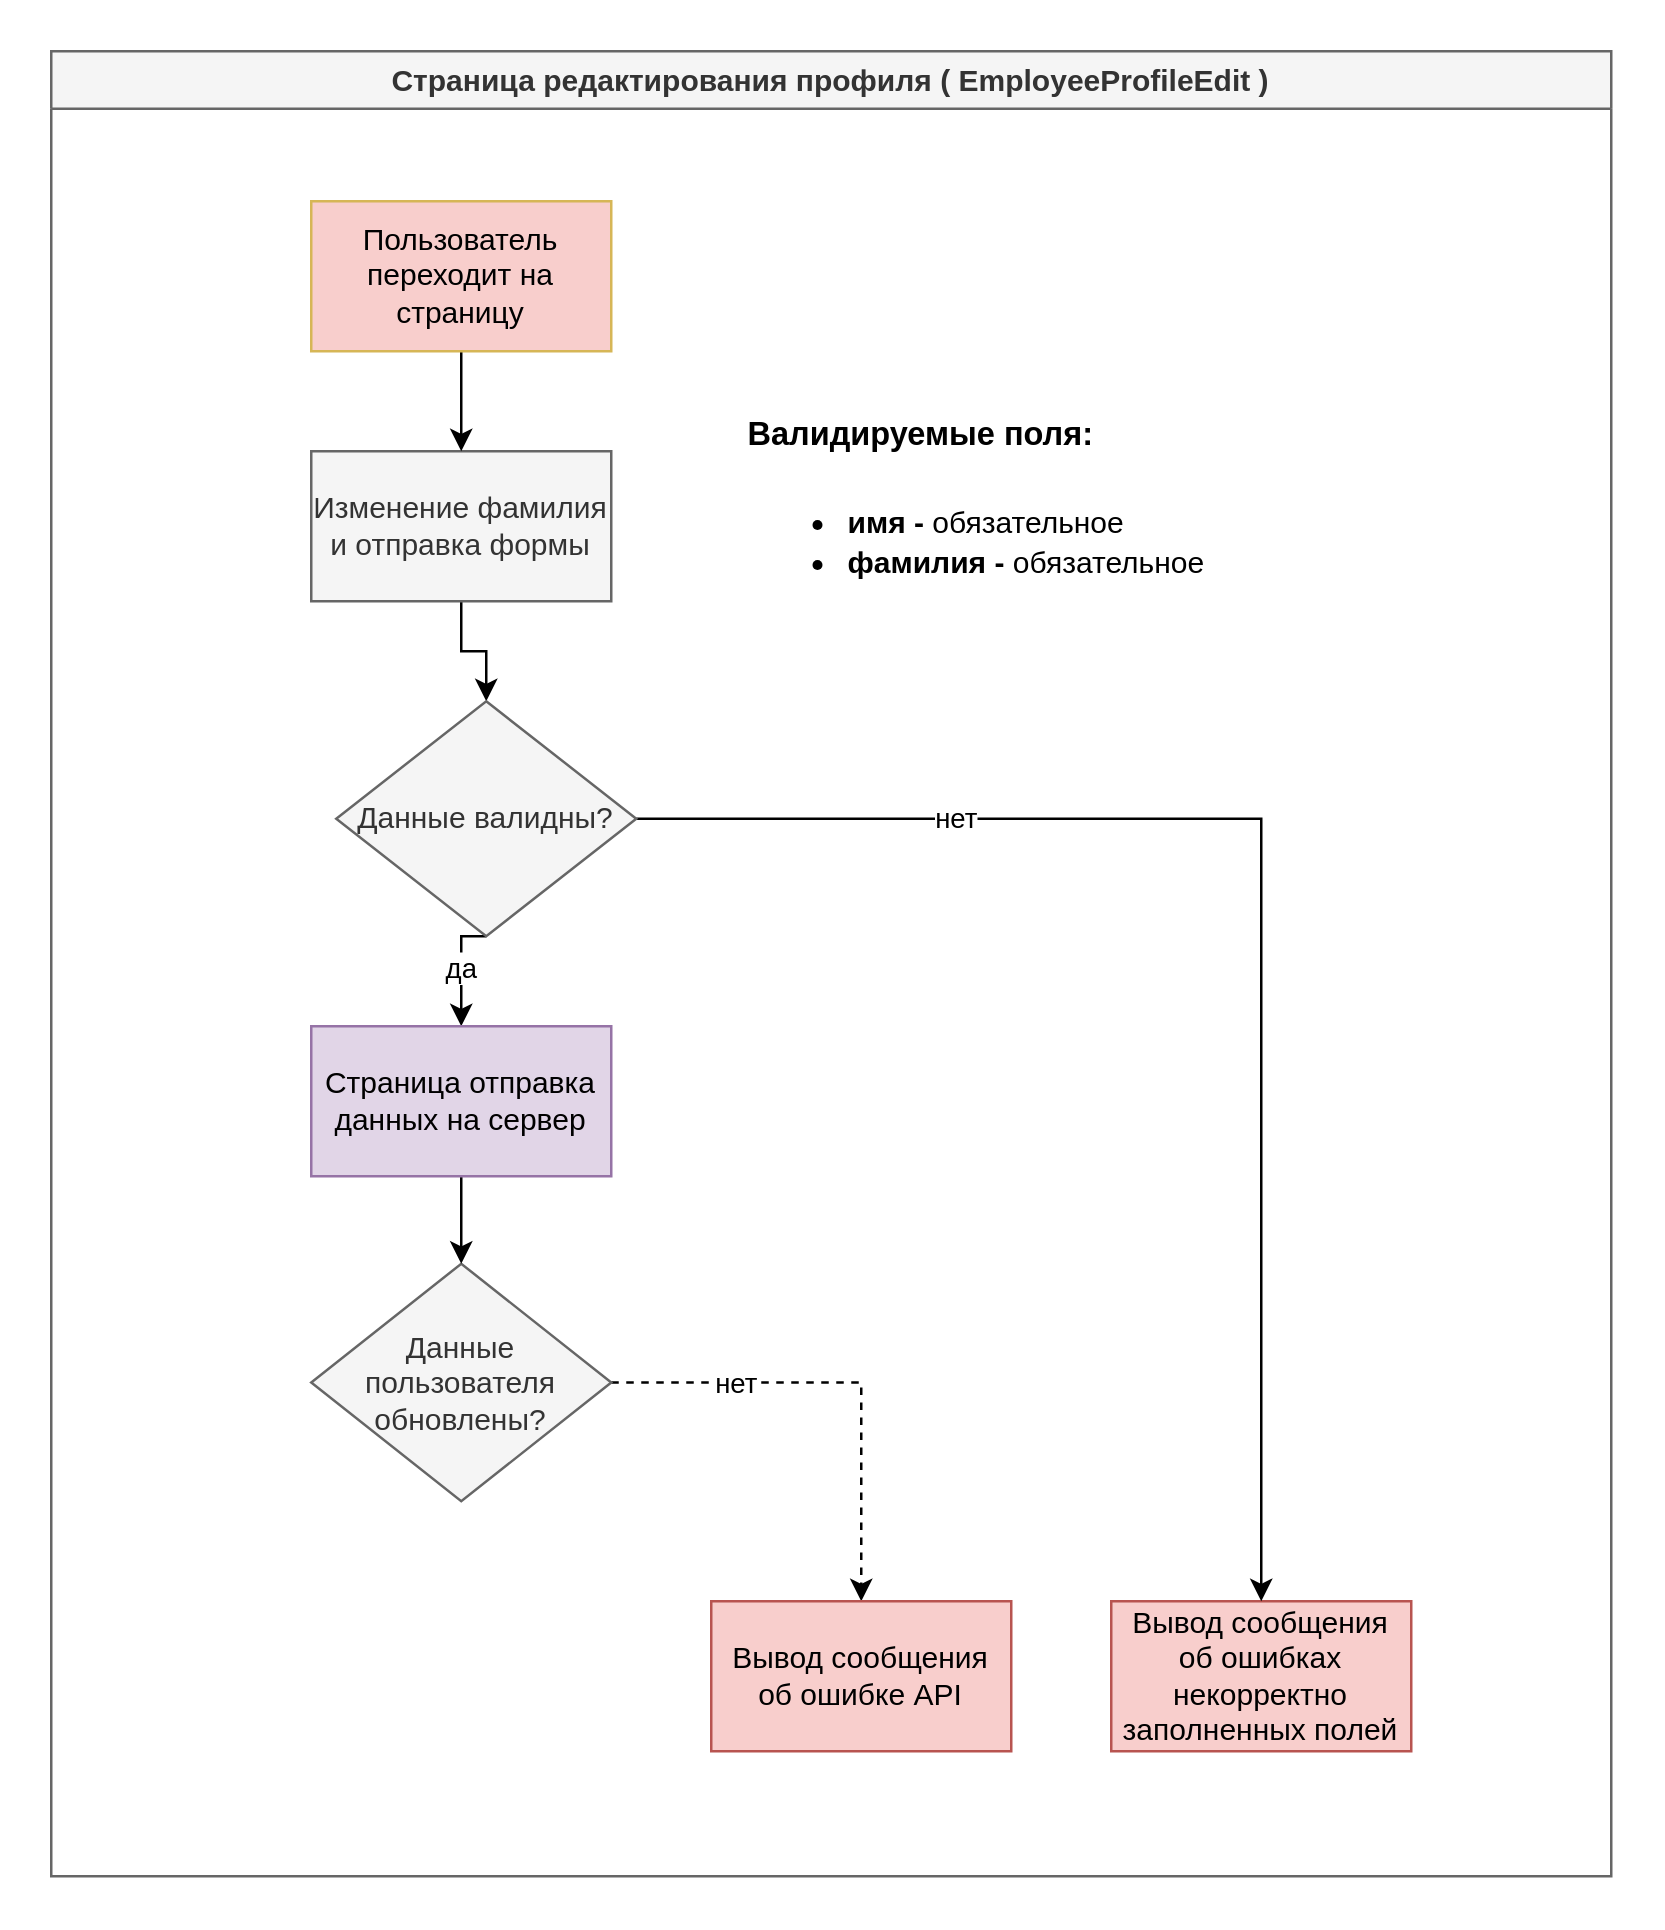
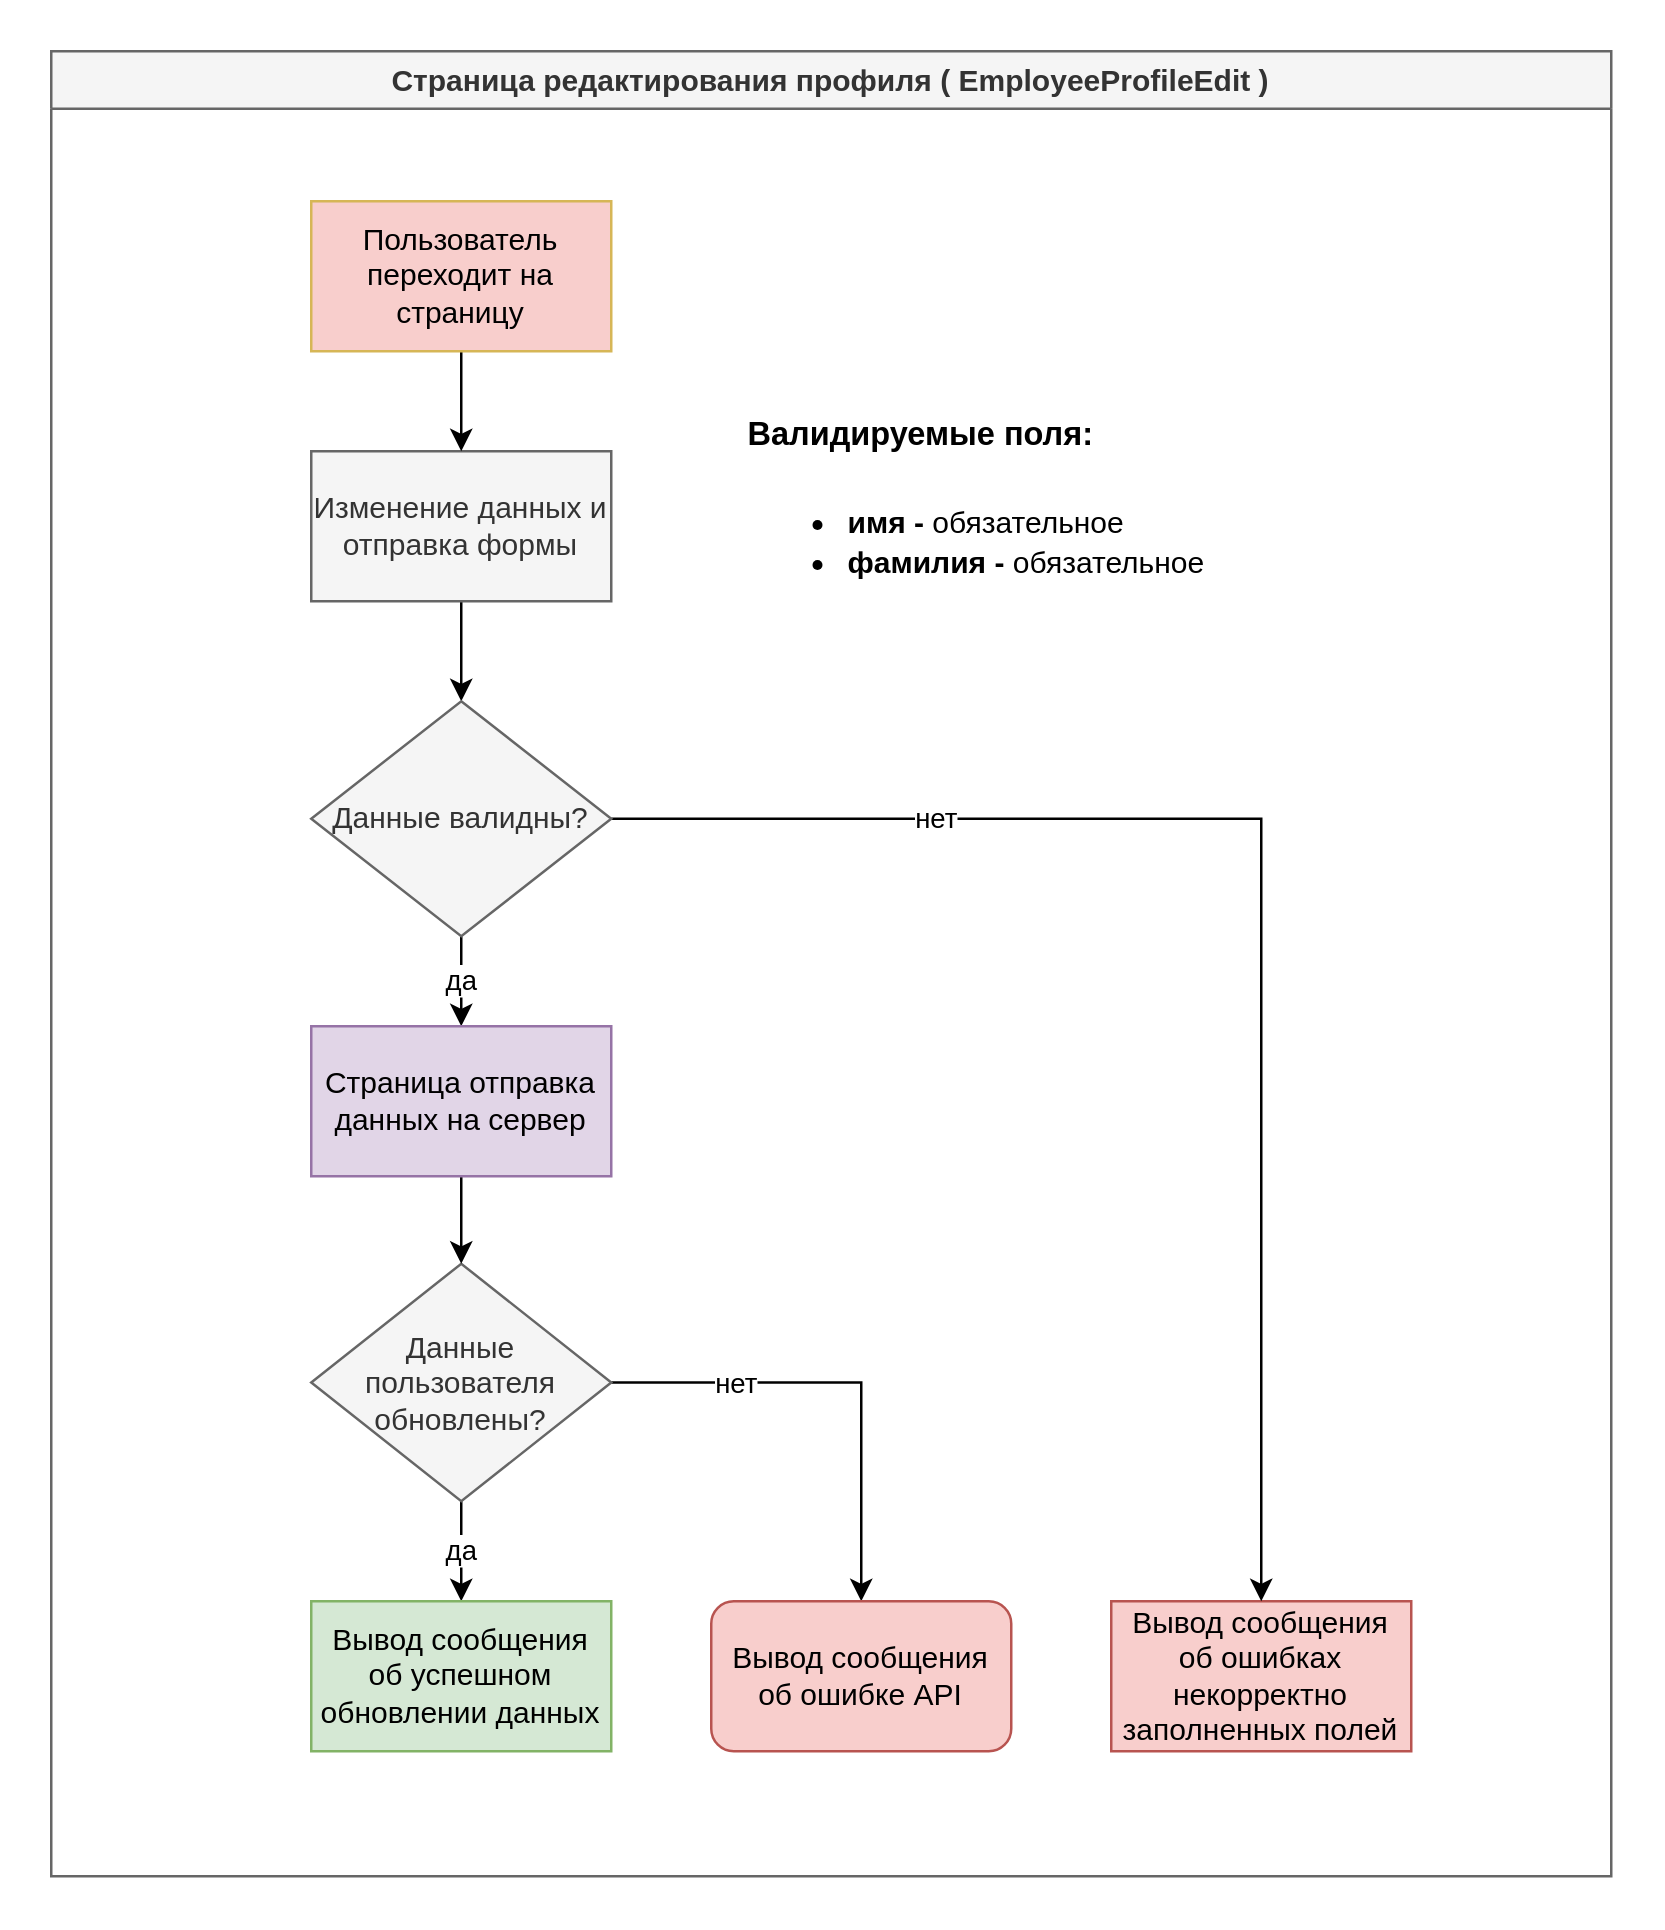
node "Изменение фамилия и отправка формы": label "Изменение фамилия и отправка формы" -> "Изменение данных и отправка формы"
node "Данные валидны?": moved (486, 819) -> (461, 819)
edge "Данные пользователя обновлены?" -> "Вывод сообщения об ошибке API": style dashed -> solid
edge "Данные пользователя обновлены?" -> "Вывод сообщения об успешном обновлении данных": added, label "да"
node "Вывод сообщения об успешном обновлении данных": added
node "Вывод сообщения об ошибке API": shape rectangle -> rounded rectangle
